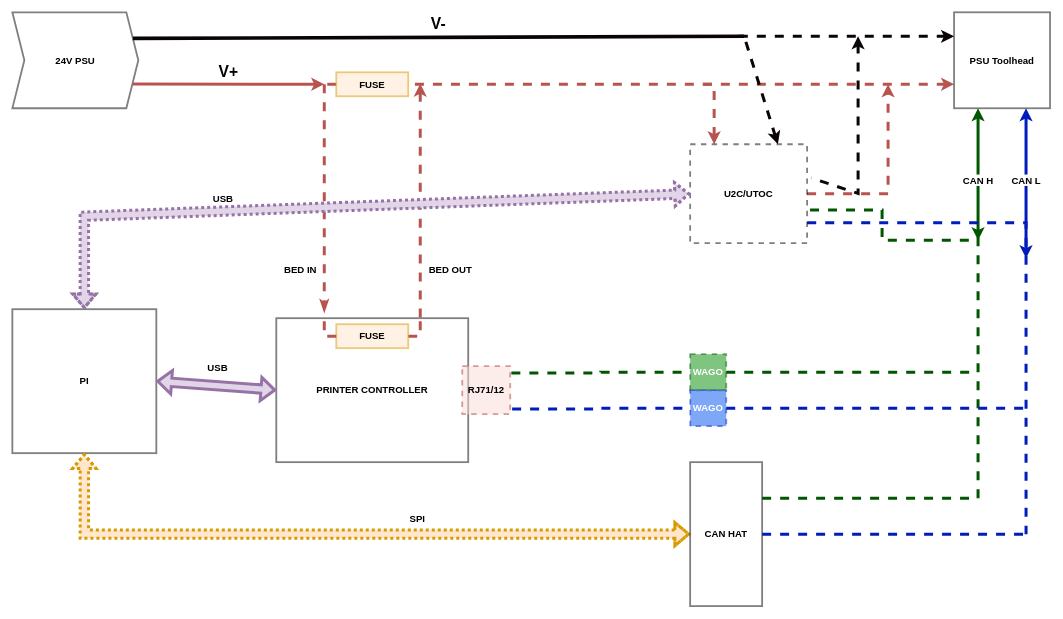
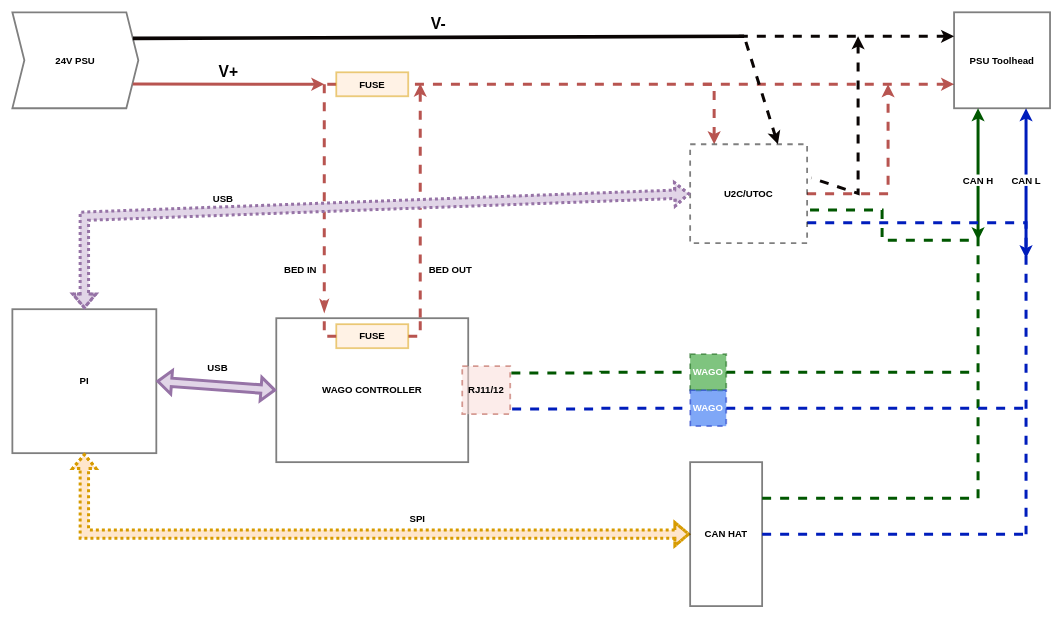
node "PRINTER CONTROLLER": label "PRINTER CONTROLLER" -> "WAGO CONTROLLER"
node "RJ71/12": label "RJ71/12" -> "RJ11/12"
